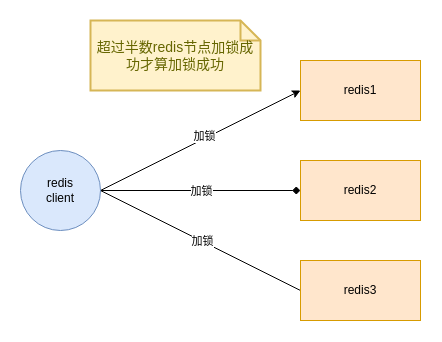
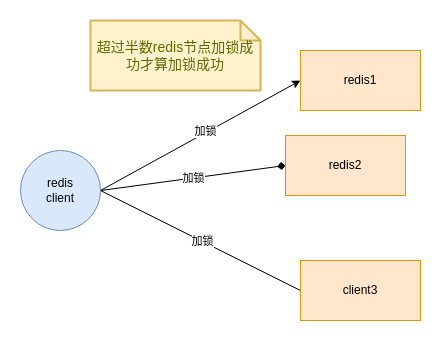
node "redis1": moved (361, 91) -> (361, 81)
node "redis2": moved (361, 191) -> (346, 166)
node "redis3": label "redis3" -> "client3"
